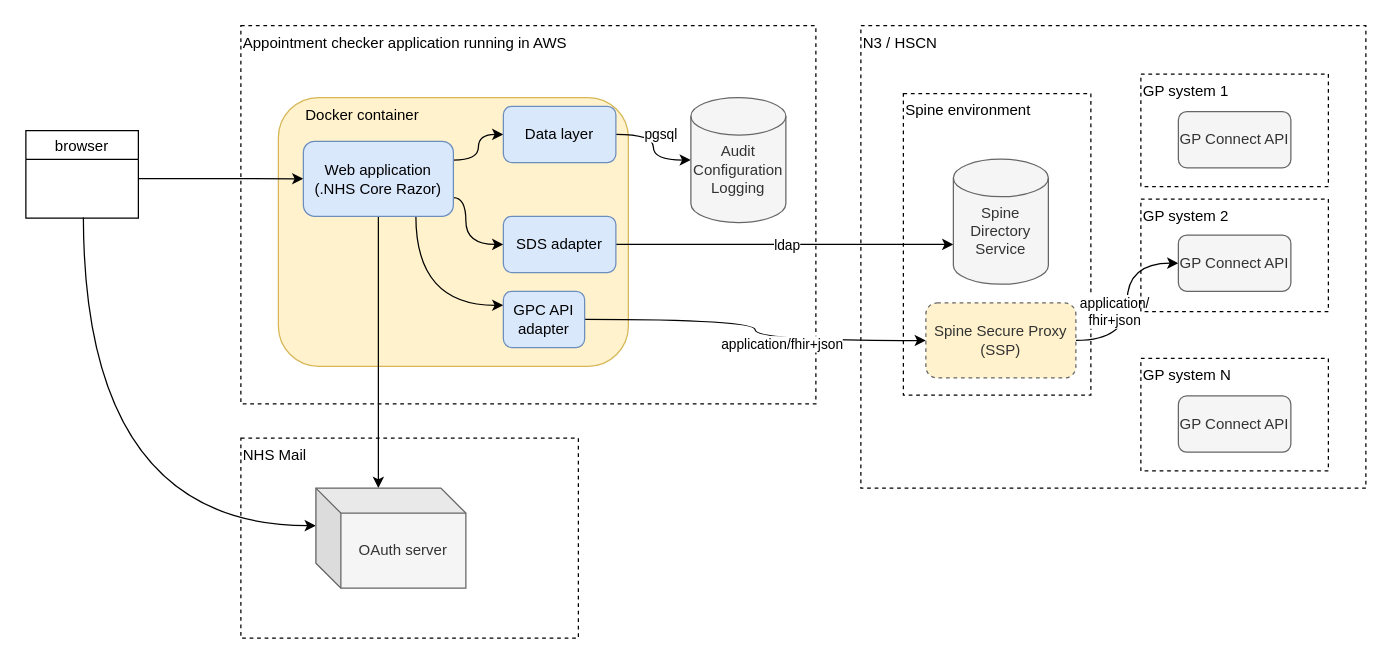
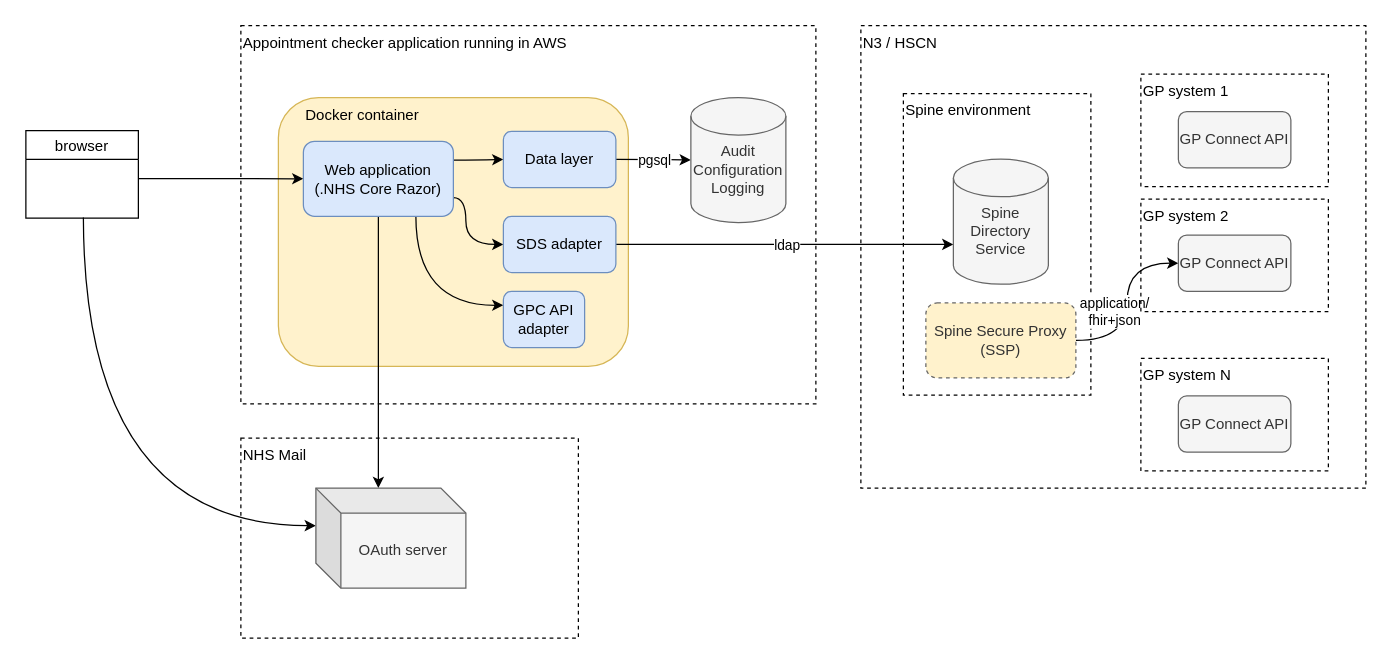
node "Data layer": moved (559, 134) -> (559, 159)
edge "GPC API adapter" -> "Spine Secure Proxy (SSP)": removed, label "application/fhir+json"
